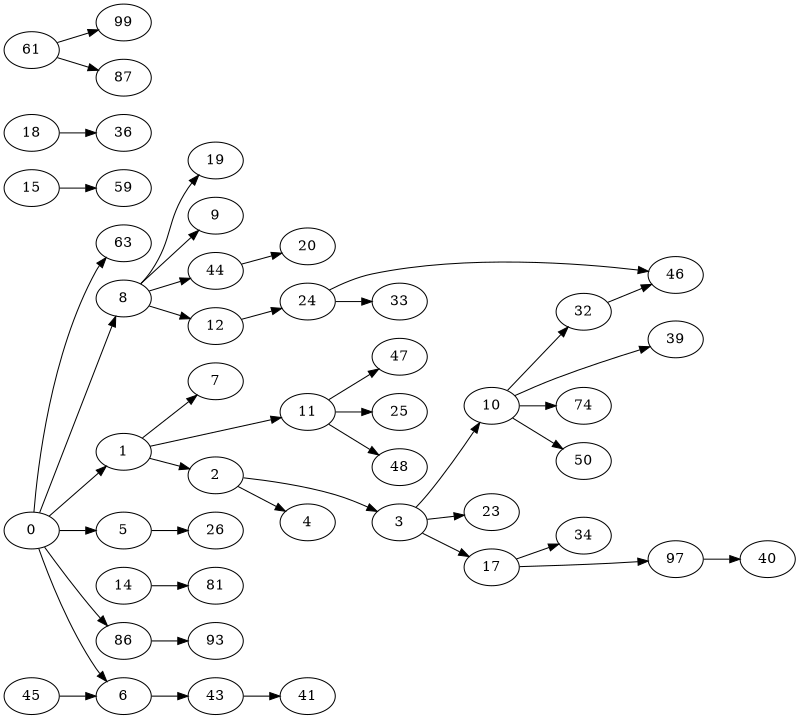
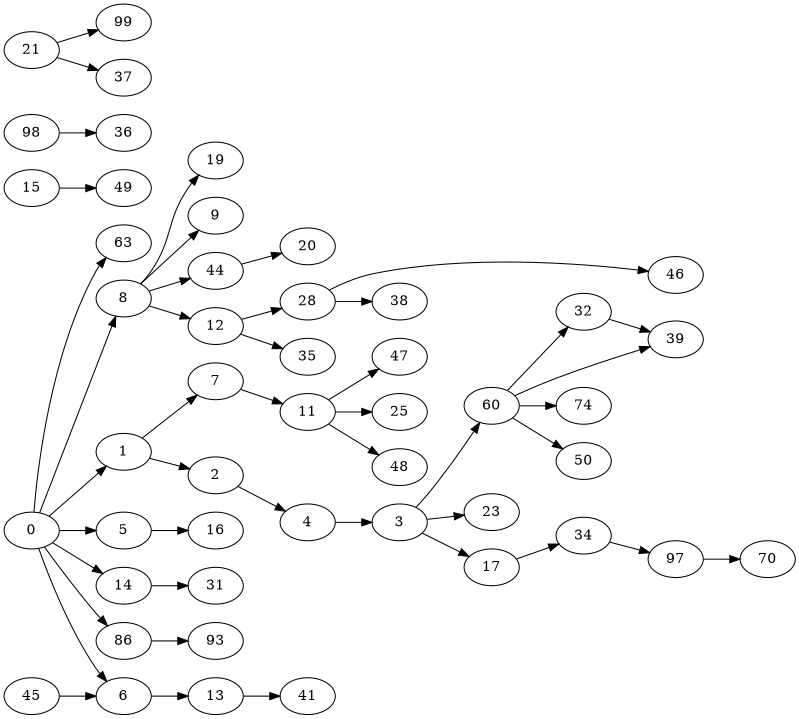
node "61": label "61" -> "21"
node "87": label "87" -> "37"
node "18": label "18" -> "98"
node "59": label "59" -> "49"
edge "32" -> "46": now "32" -> "39"
node "24": label "24" -> "28"
node "33": label "33" -> "38"
node "35": added
node "10": label "10" -> "60"
edge "1" -> "11": now "7" -> "11"
edge "2" -> "3": now "4" -> "3"
node "26": label "26" -> "16"
edge "0" -> "14": added
node "40": label "40" -> "70"
edge "17" -> "97": now "34" -> "97"
node "81": label "81" -> "31"
node "43": label "43" -> "13"
